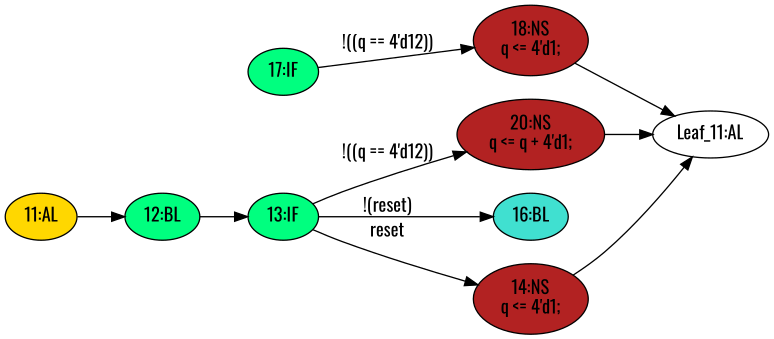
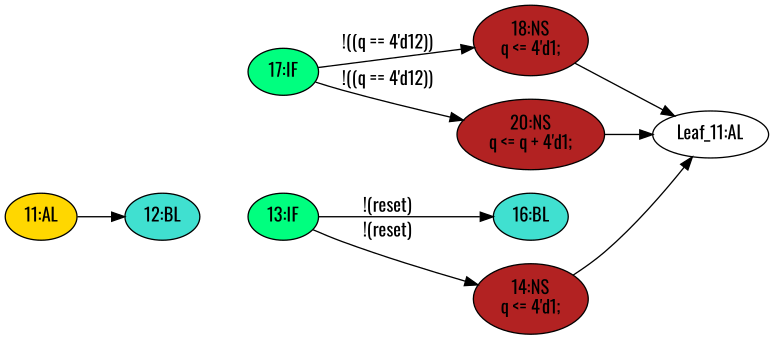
edge "13:IF" -> "20:NS q <= q + 4'd1;": now "17:IF" -> "20:NS q <= q + 4'd1;"
node "12:BL": fillcolor springgreen -> turquoise
edge "12:BL" -> "13:IF": removed
edge "13:IF" -> "14:NS q <= 4'd1;": label "reset" -> "!(reset)"
